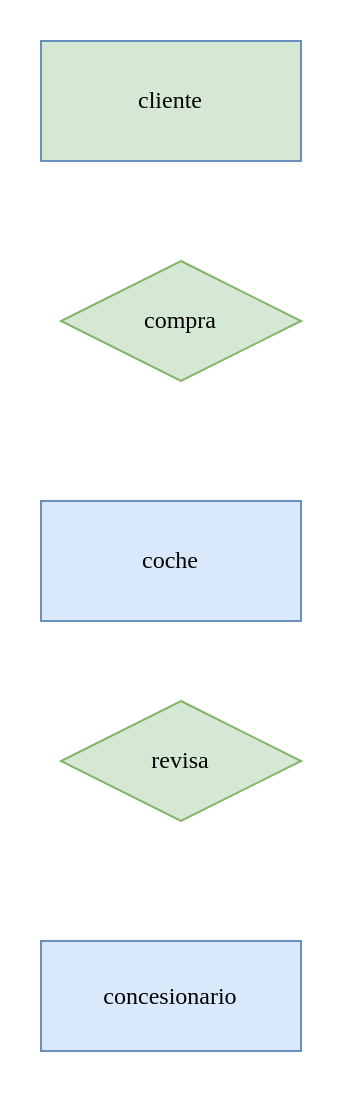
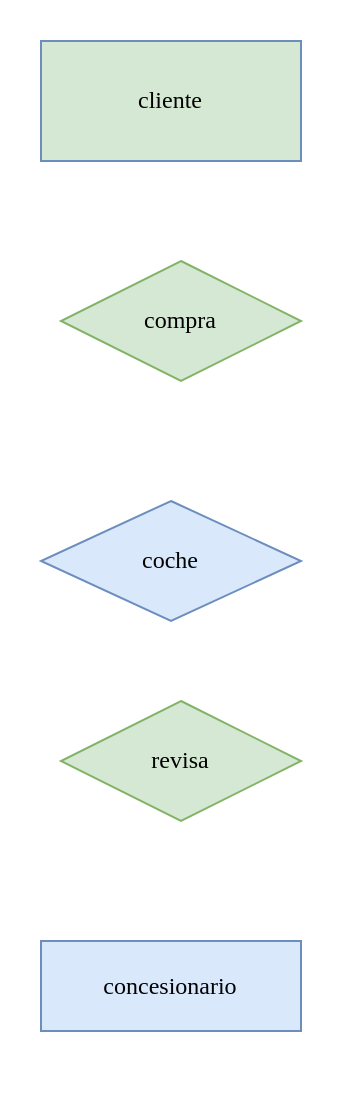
node "coche": shape rectangle -> diamond
node "concesionario": size 260x110 -> 260x90
